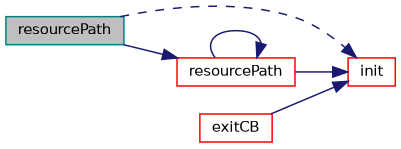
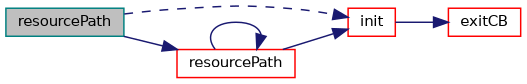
edge "exitCB" -> "init": reversed
